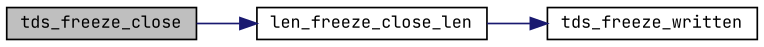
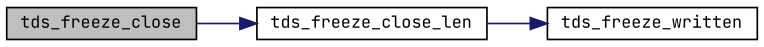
node "len_freeze_close_len": label "len_freeze_close_len" -> "tds_freeze_close_len"
